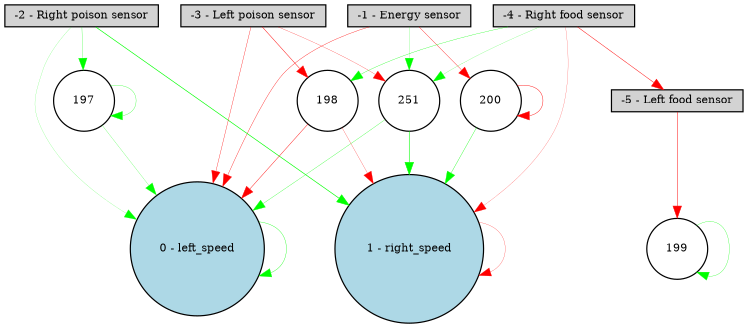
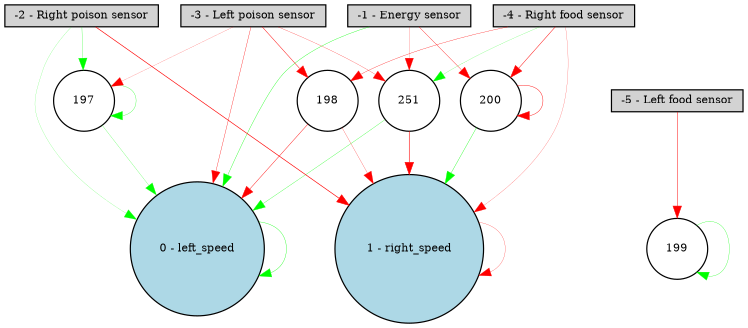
edge "-1 - Energy sensor" -> "251": color green -> red
edge "-4 - Right food sensor" -> "198": color green -> red
edge "-3 - Left poison sensor" -> "197": added
edge "-4 - Right food sensor" -> "-5 - Left food sensor": now "-4 - Right food sensor" -> "200"
edge "-1 - Energy sensor" -> "0 - left_speed": color red -> green
edge "-2 - Right poison sensor" -> "1 - right_speed": color green -> red
edge "251" -> "1 - right_speed": color green -> red
